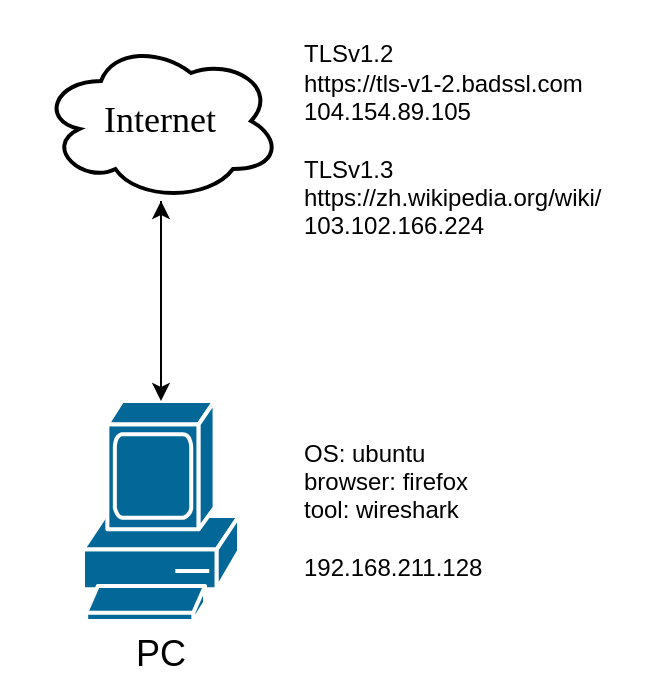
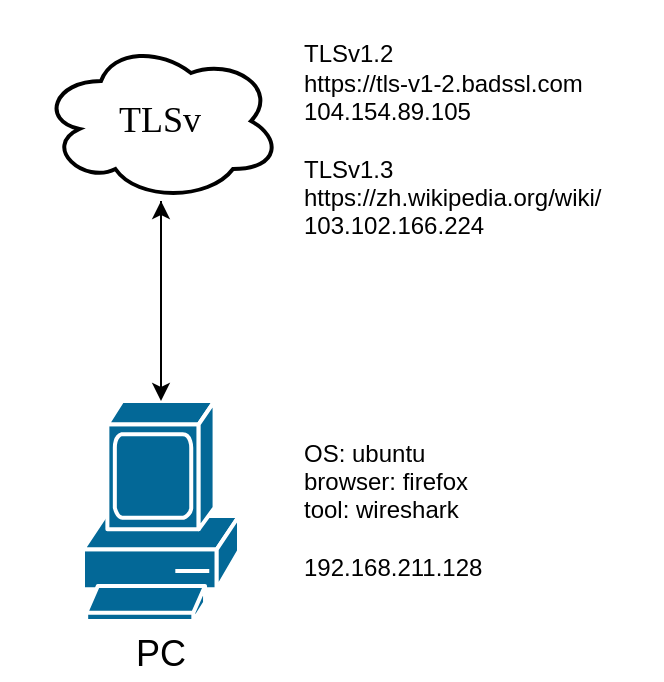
node "Internet": label "Internet" -> "TLSv"
